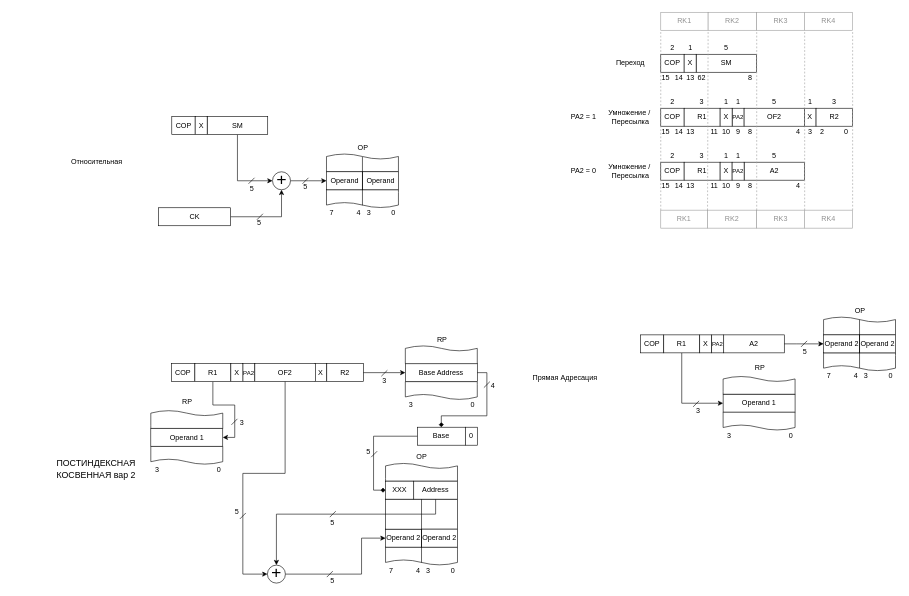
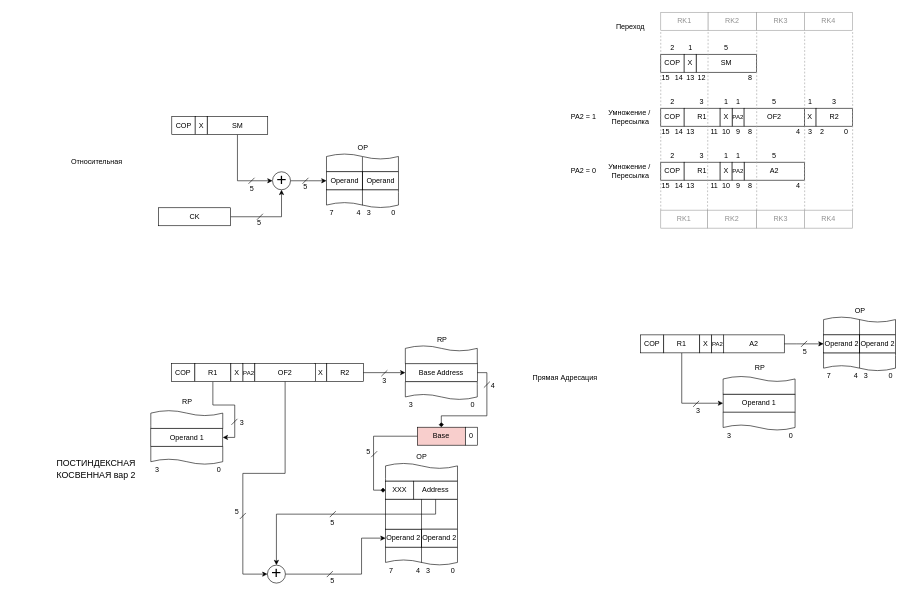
node "Переход": moved (630, 63) -> (630, 27)
node "62": label "62" -> "12"
node "Base": fillcolor #ffffff -> #f8cecc
